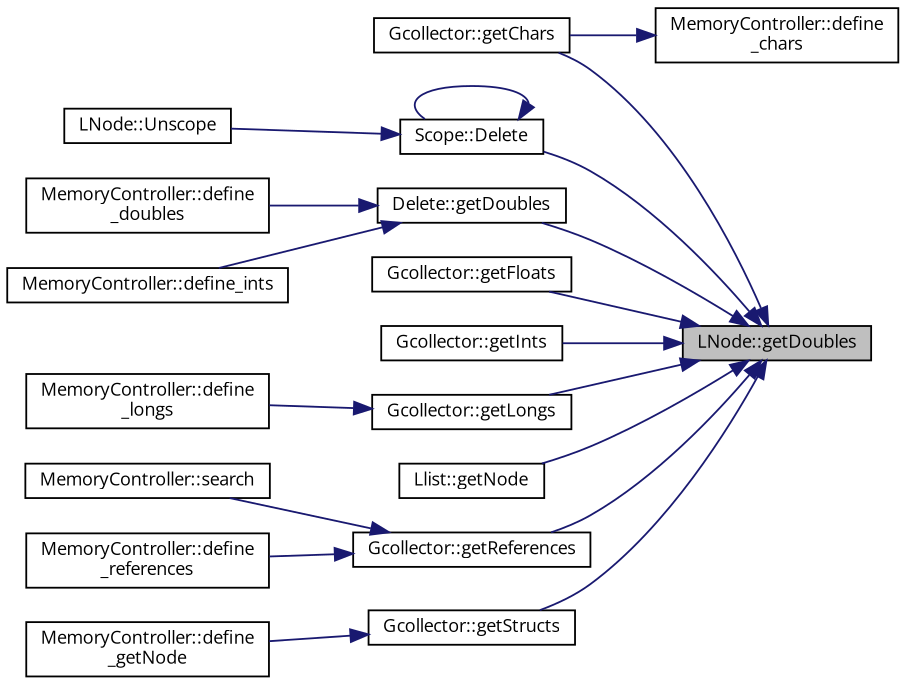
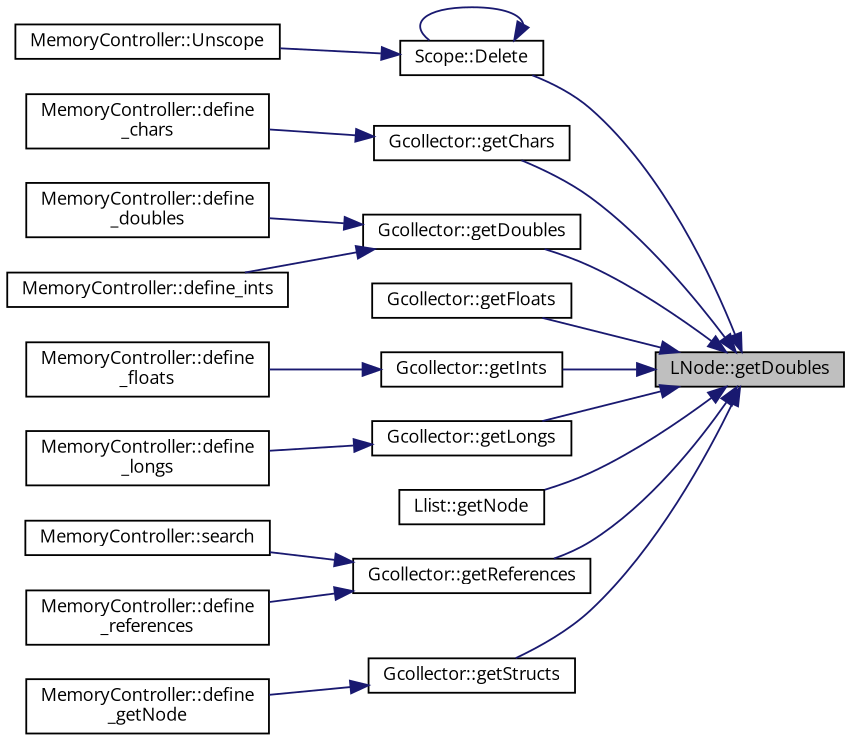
edge "Gcollector::getChars" -> "MemoryController::define _chars": reversed
node "LNode::Unscope": label "LNode::Unscope" -> "MemoryController::Unscope"
node "Delete::getDoubles": label "Delete::getDoubles" -> "Gcollector::getDoubles"
node "MemoryController::define _floats": added
